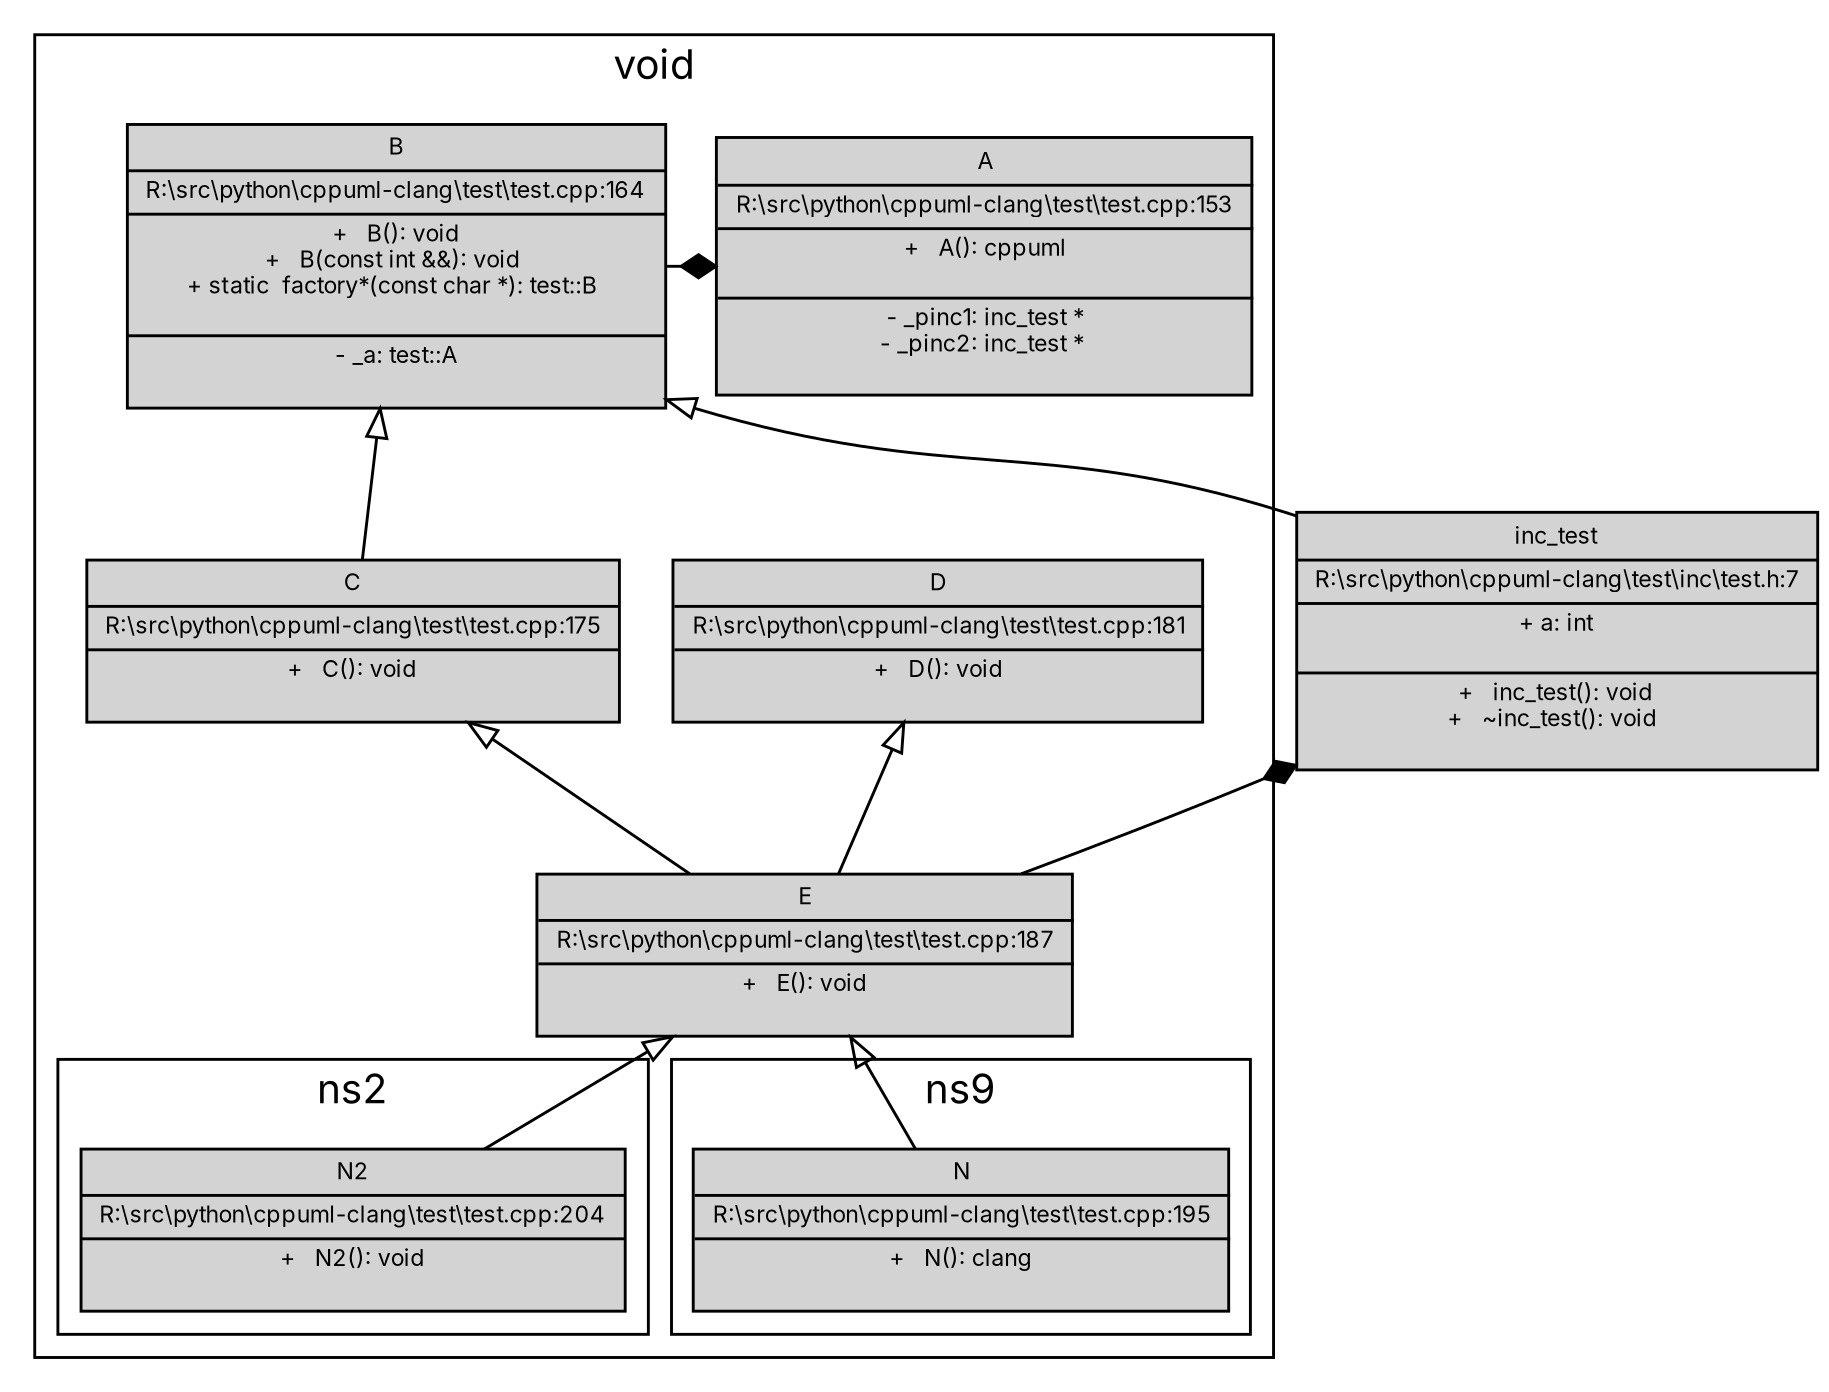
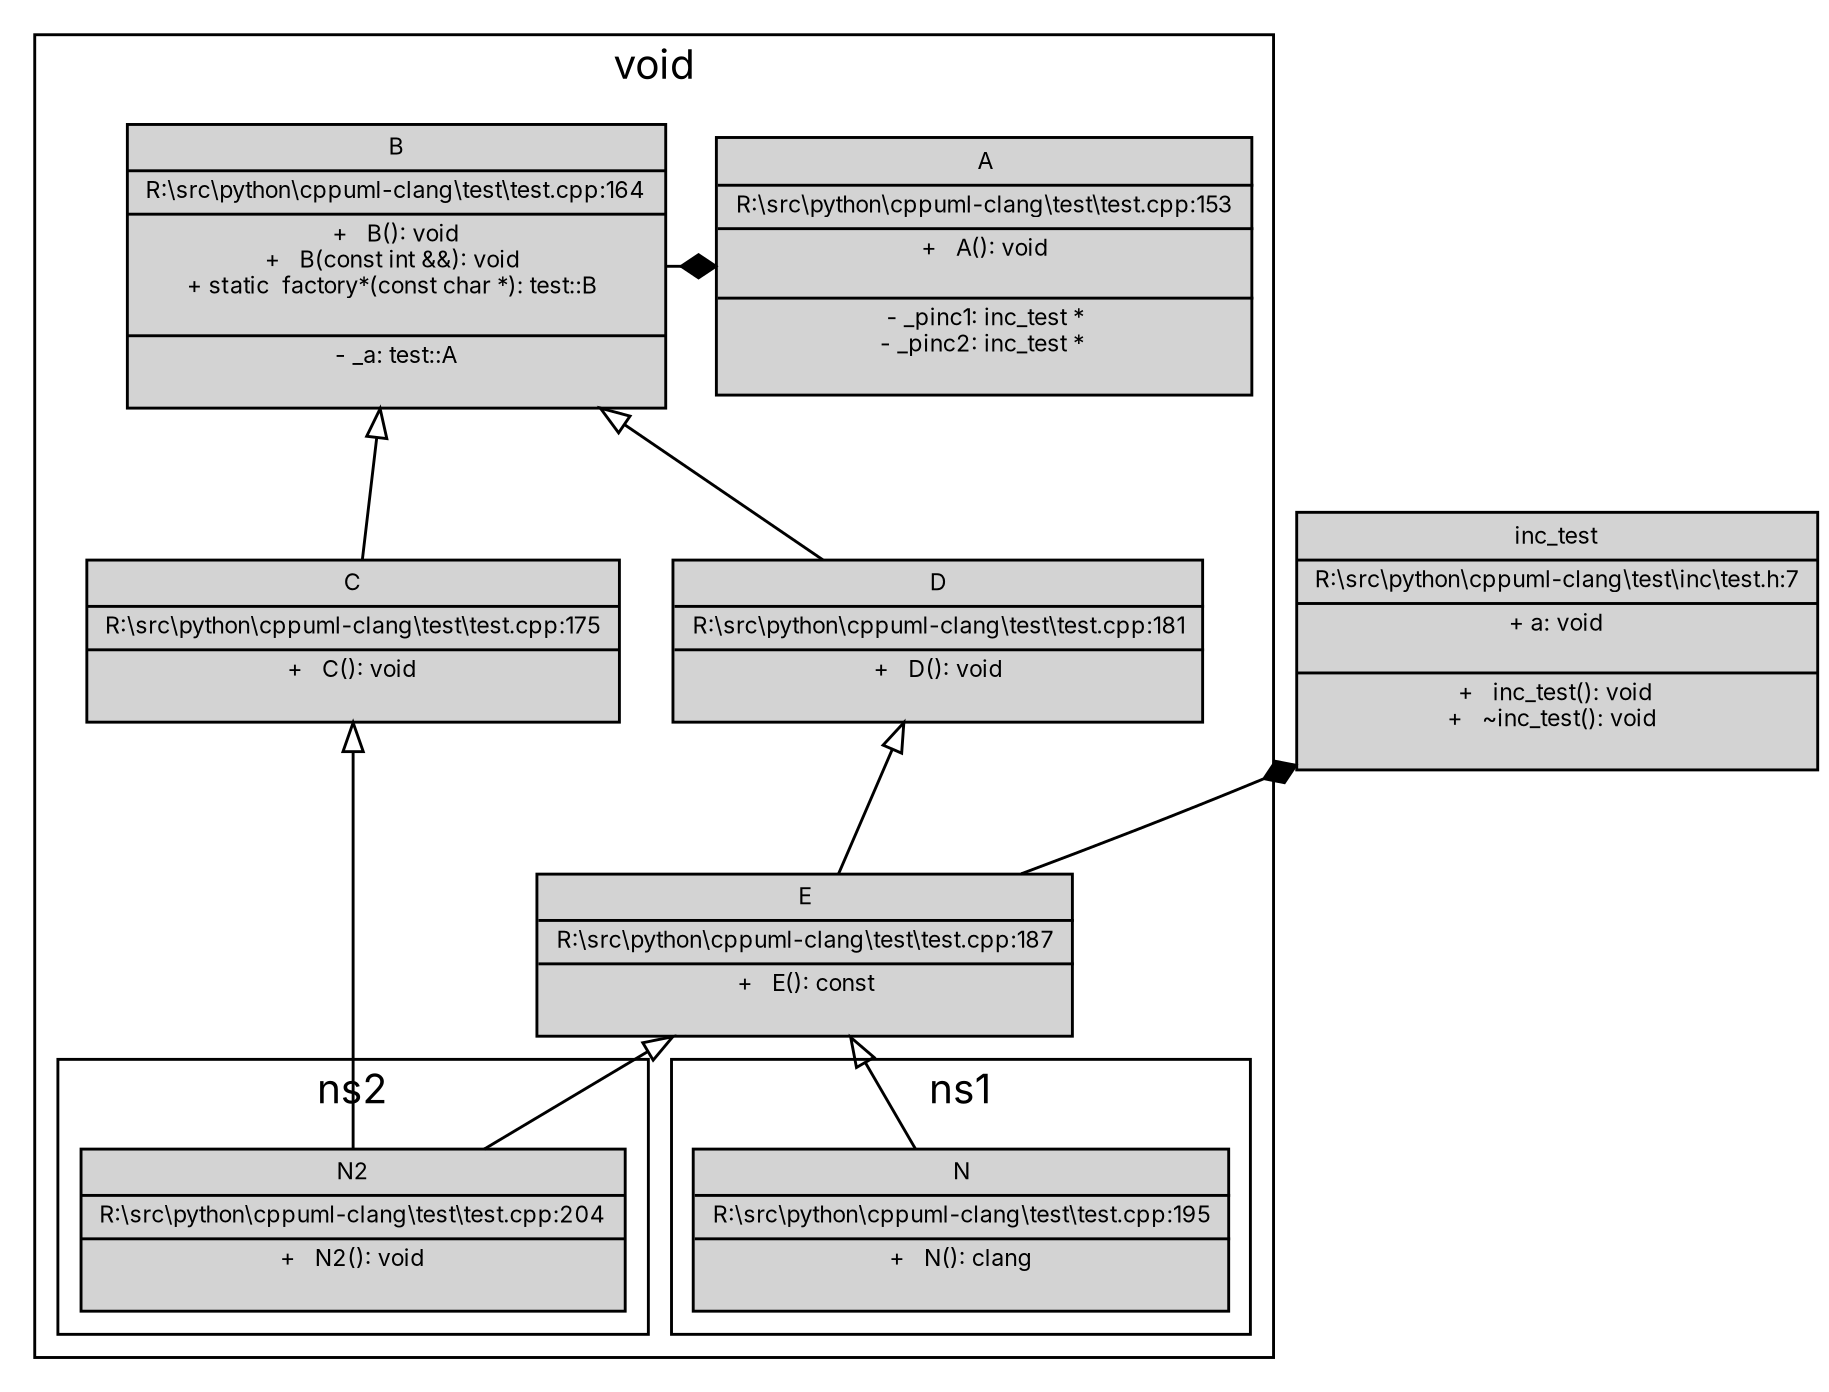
node "A": text "+   A(): cppuml" -> "+   A(): void"
edge "inc_test" -> "B": now "D" -> "B"
node "inc_test": text "+ a: int" -> "+ a: void"
edge "E" -> "C": now "N2" -> "C"
node "E": text "+   E(): void" -> "+   E(): const"
cluster "ns9": label "ns9" -> "ns1"
